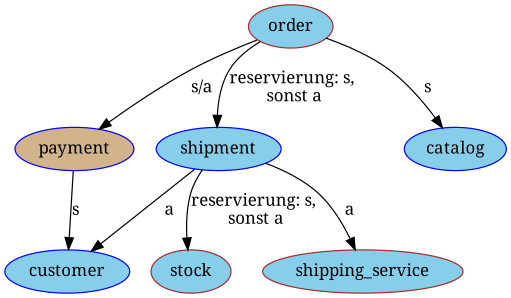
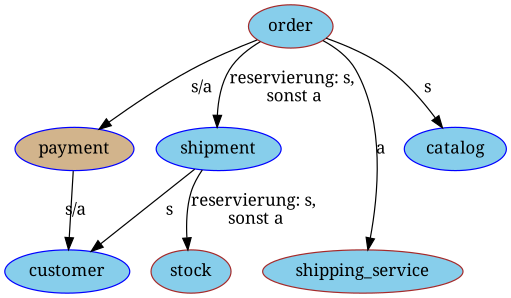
edge "shipment" -> "shipping_service": now "order" -> "shipping_service"
edge "payment" -> "customer": label "s" -> "s/a"
edge "shipment" -> "customer": label "a" -> "s"
